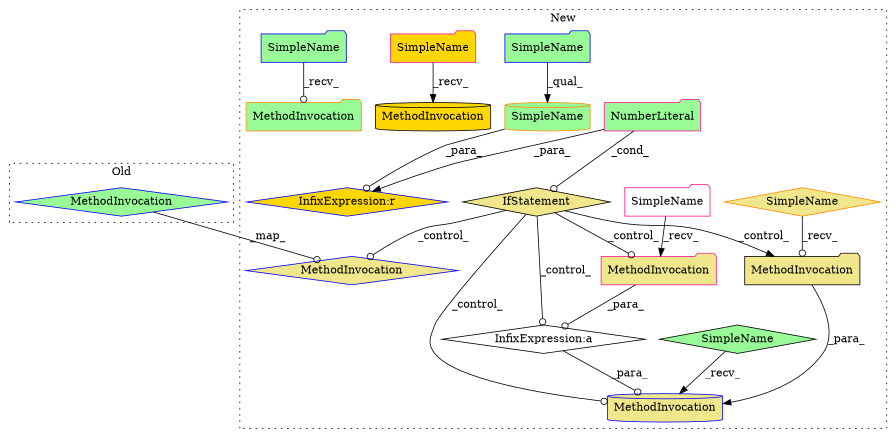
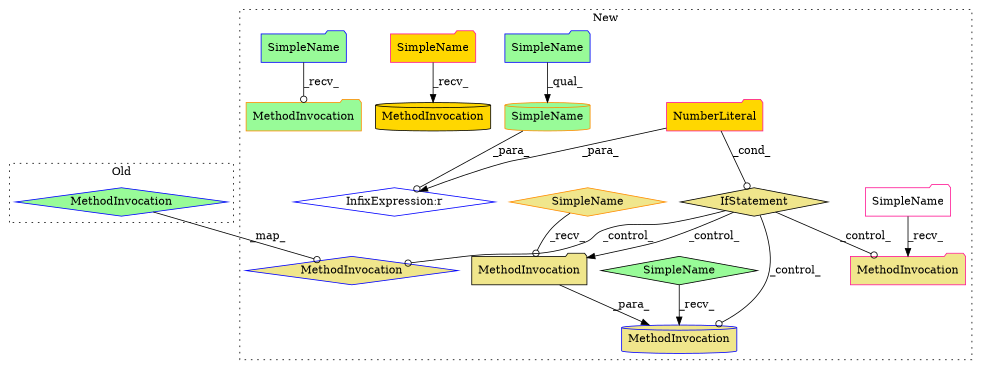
node "NumberLiteral": fillcolor palegreen -> gold
node "InfixExpression:r": fillcolor gold -> white
node "InfixExpression:a": removed
